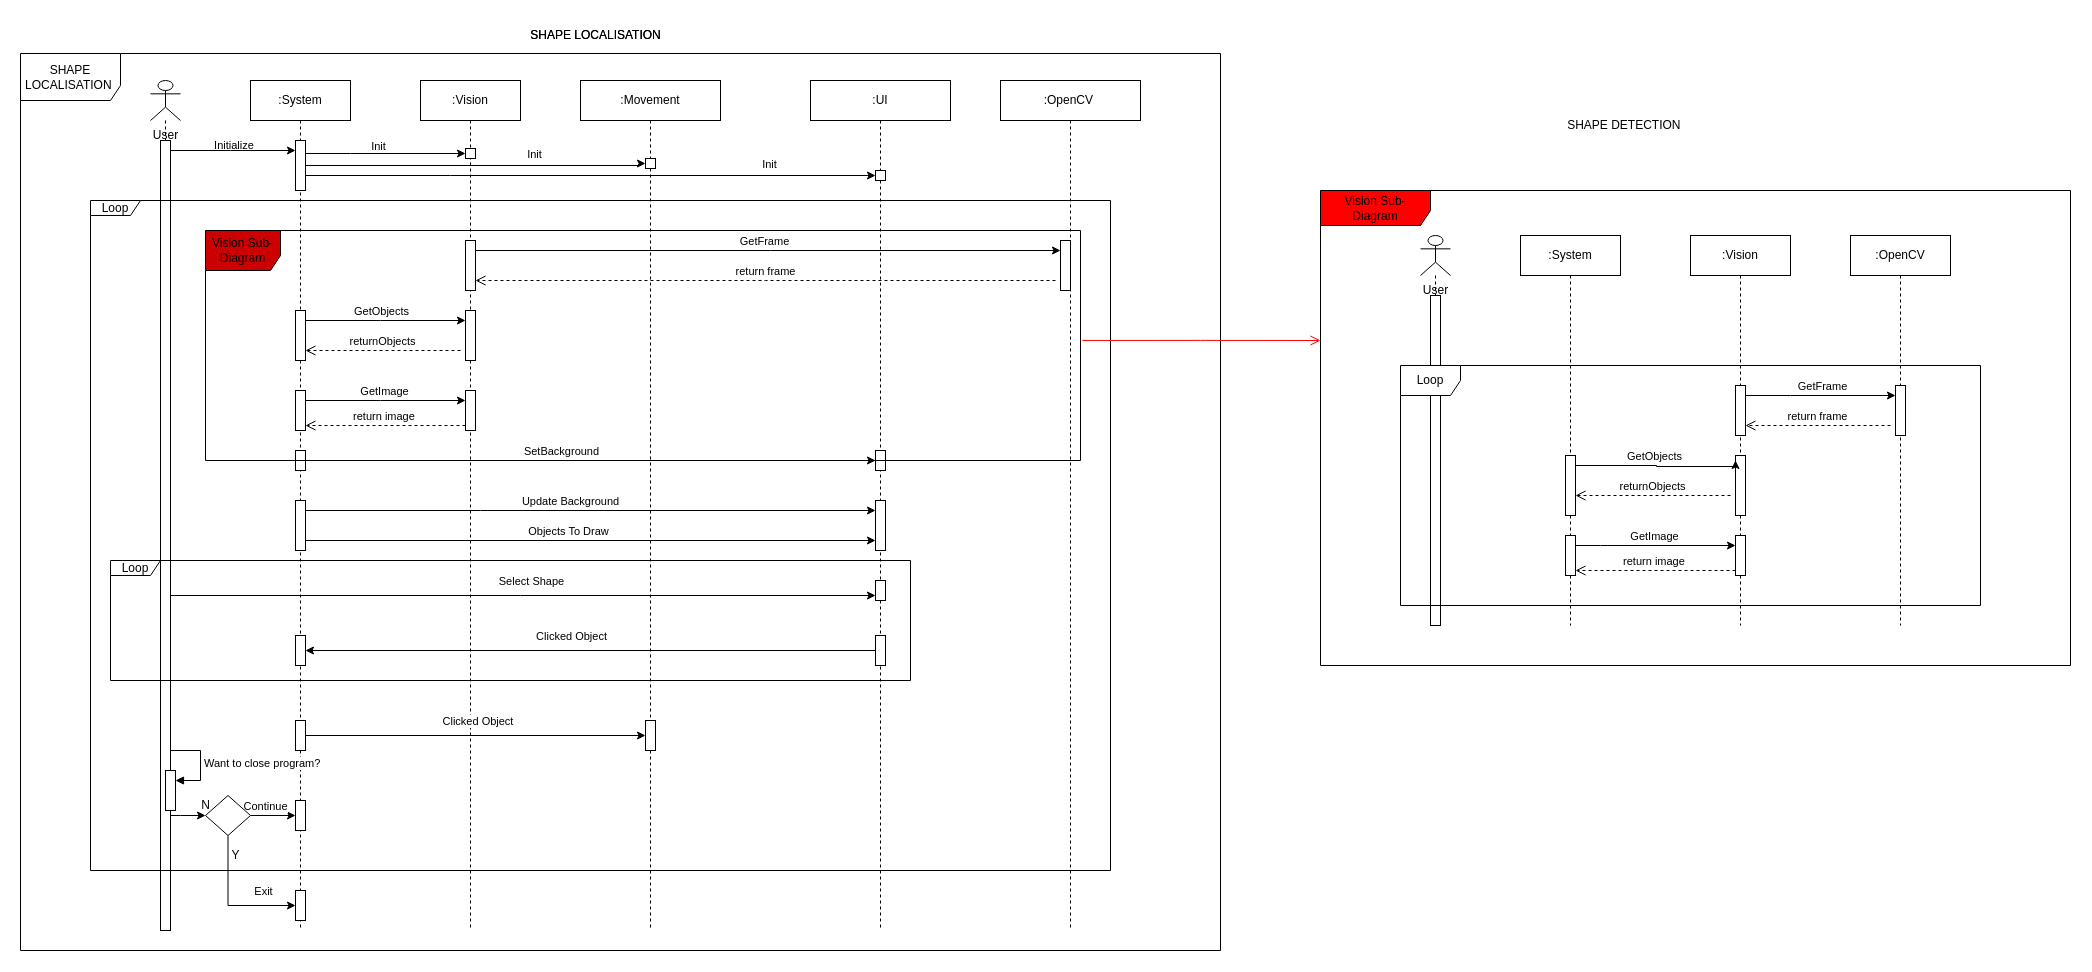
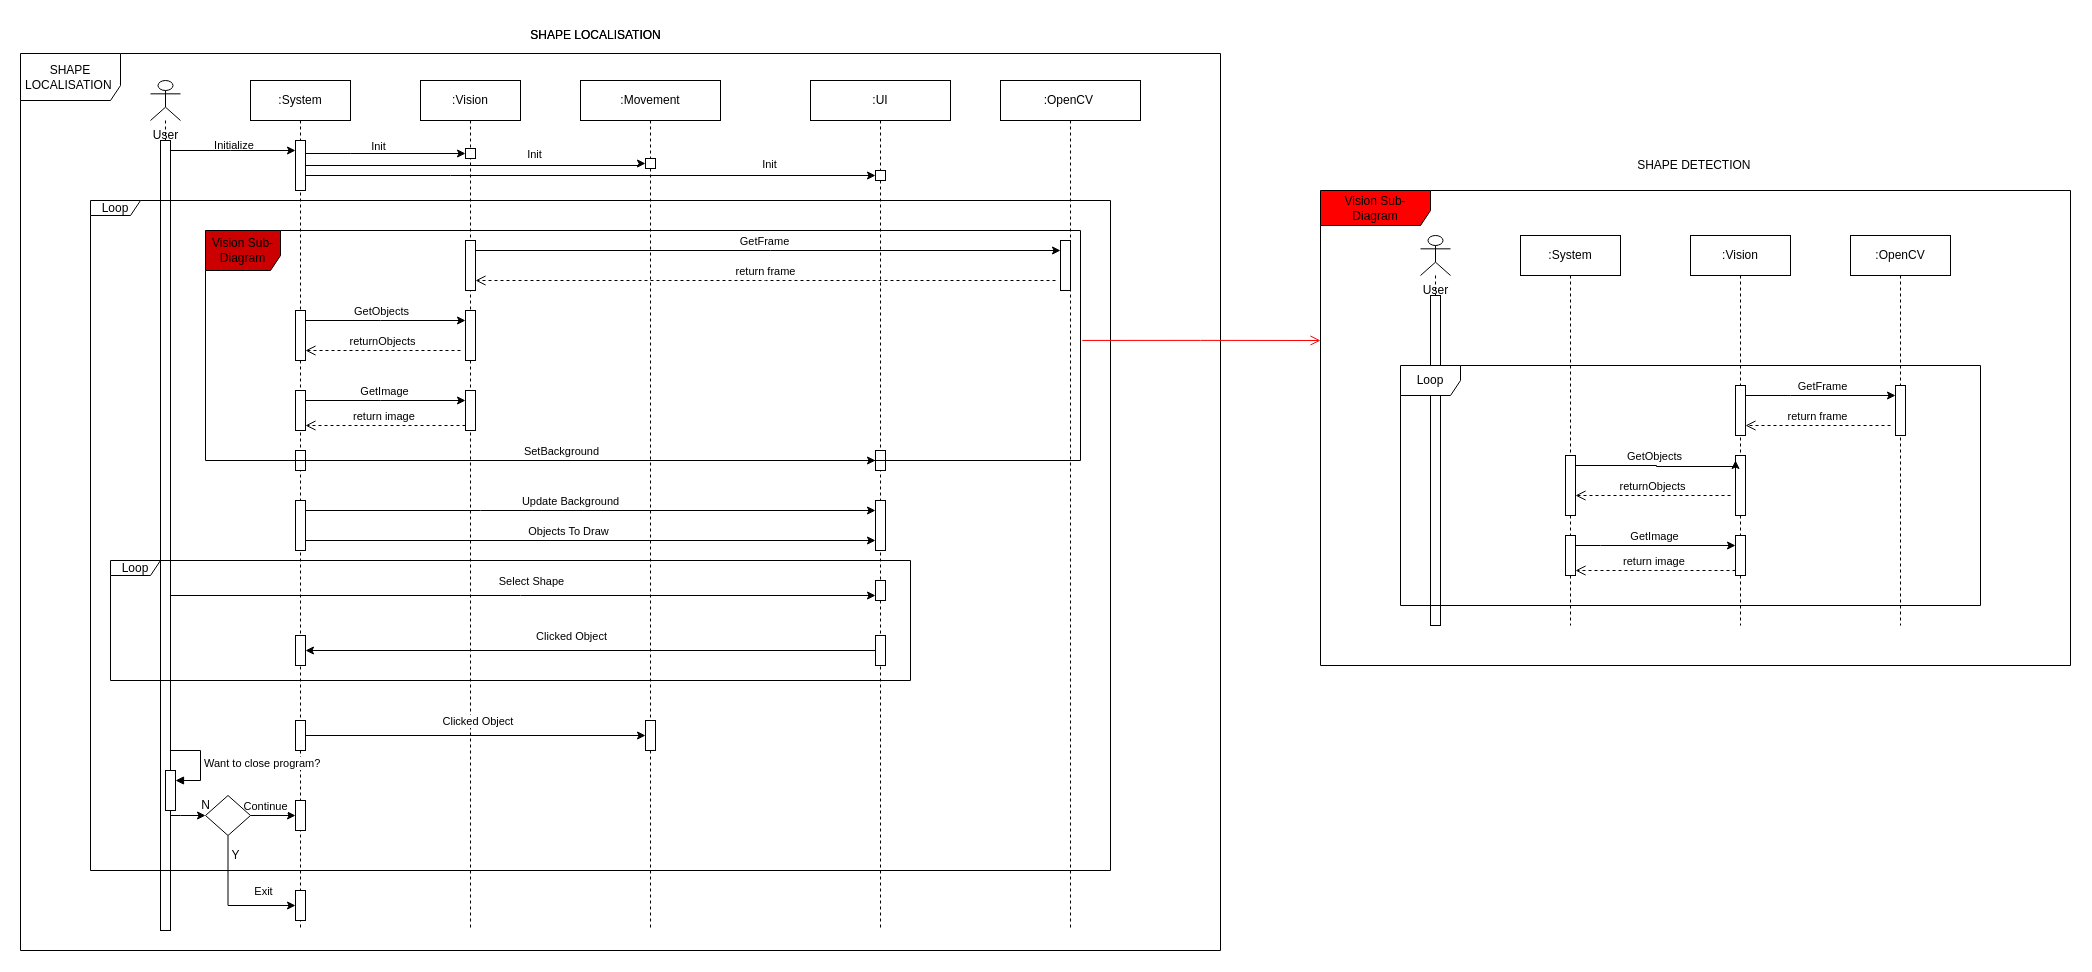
node "SHAPE DETECTION": moved (1626, 126) -> (1696, 166)
